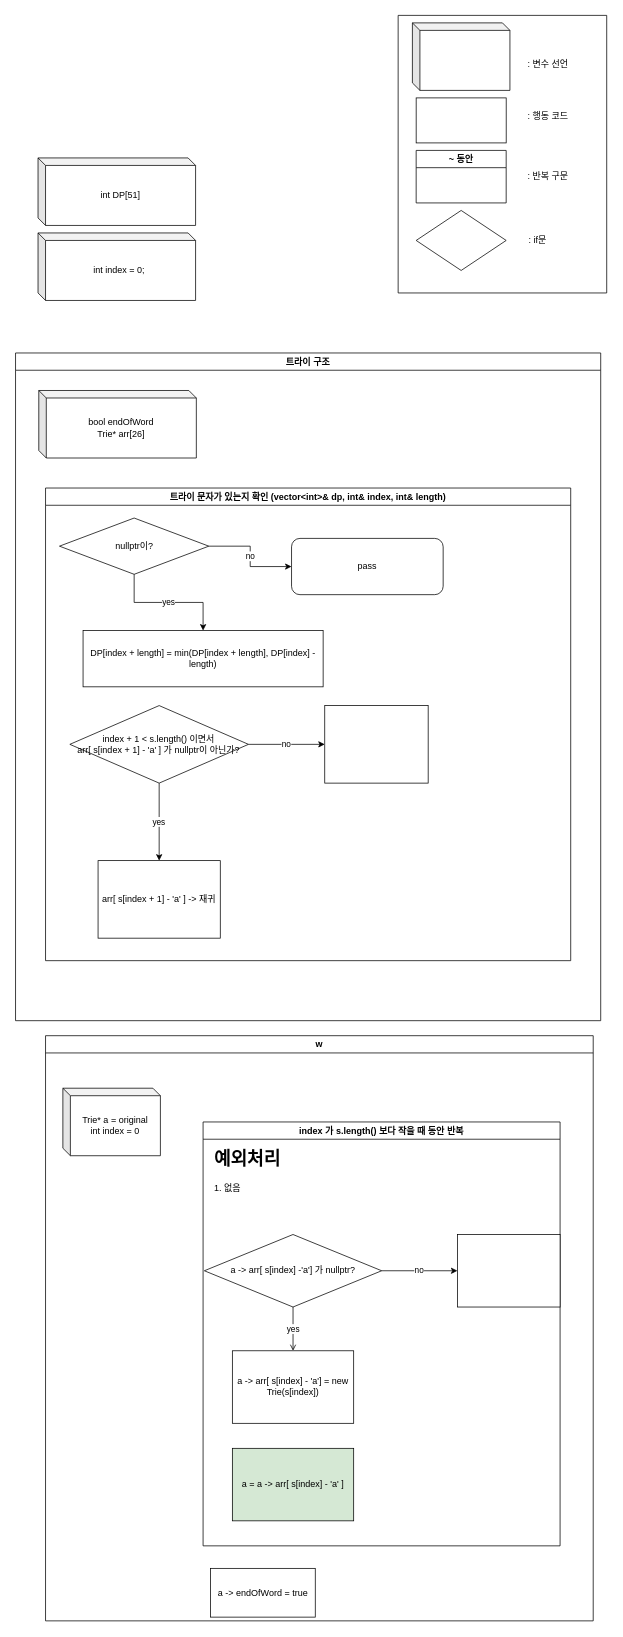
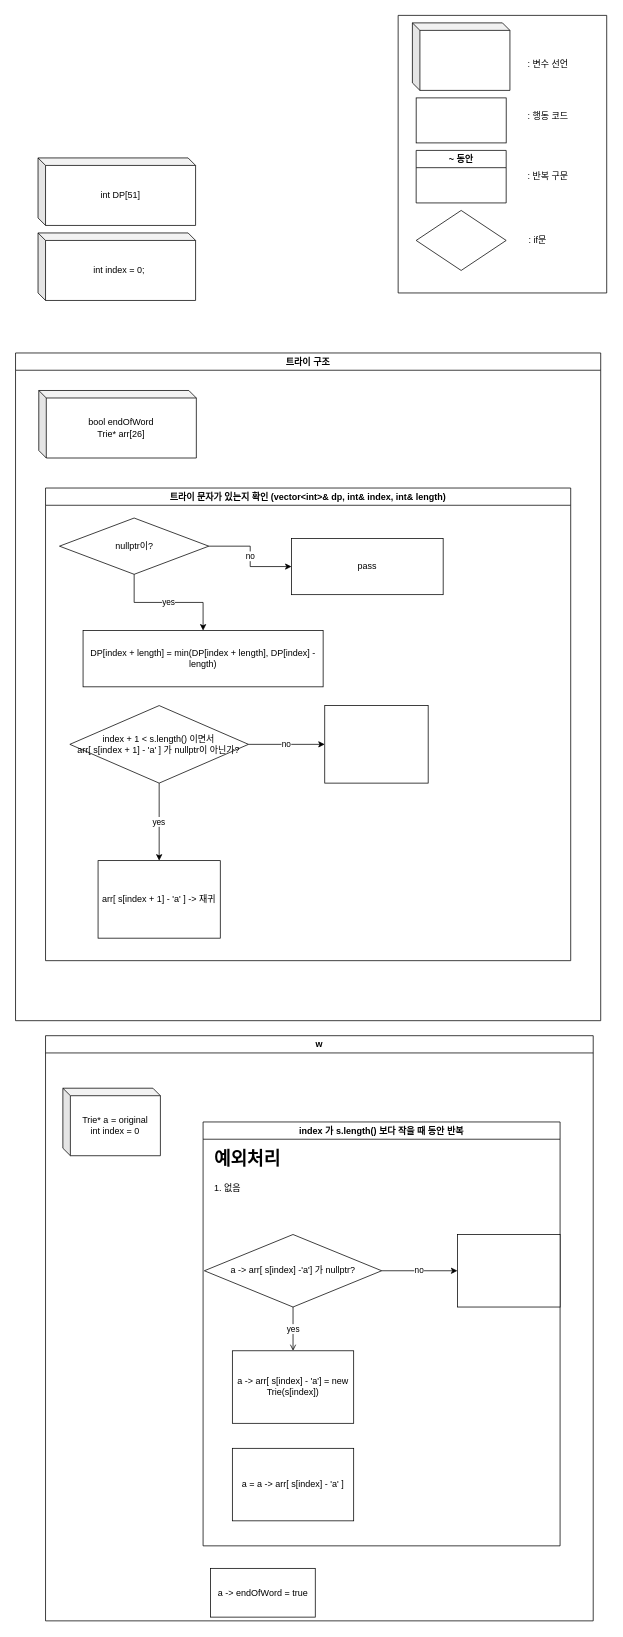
node "pass": shape rounded rectangle -> rectangle
node "a = a -> arr[ s[index] - 'a' ]": fillcolor #d5e8d4 -> #ffffff
